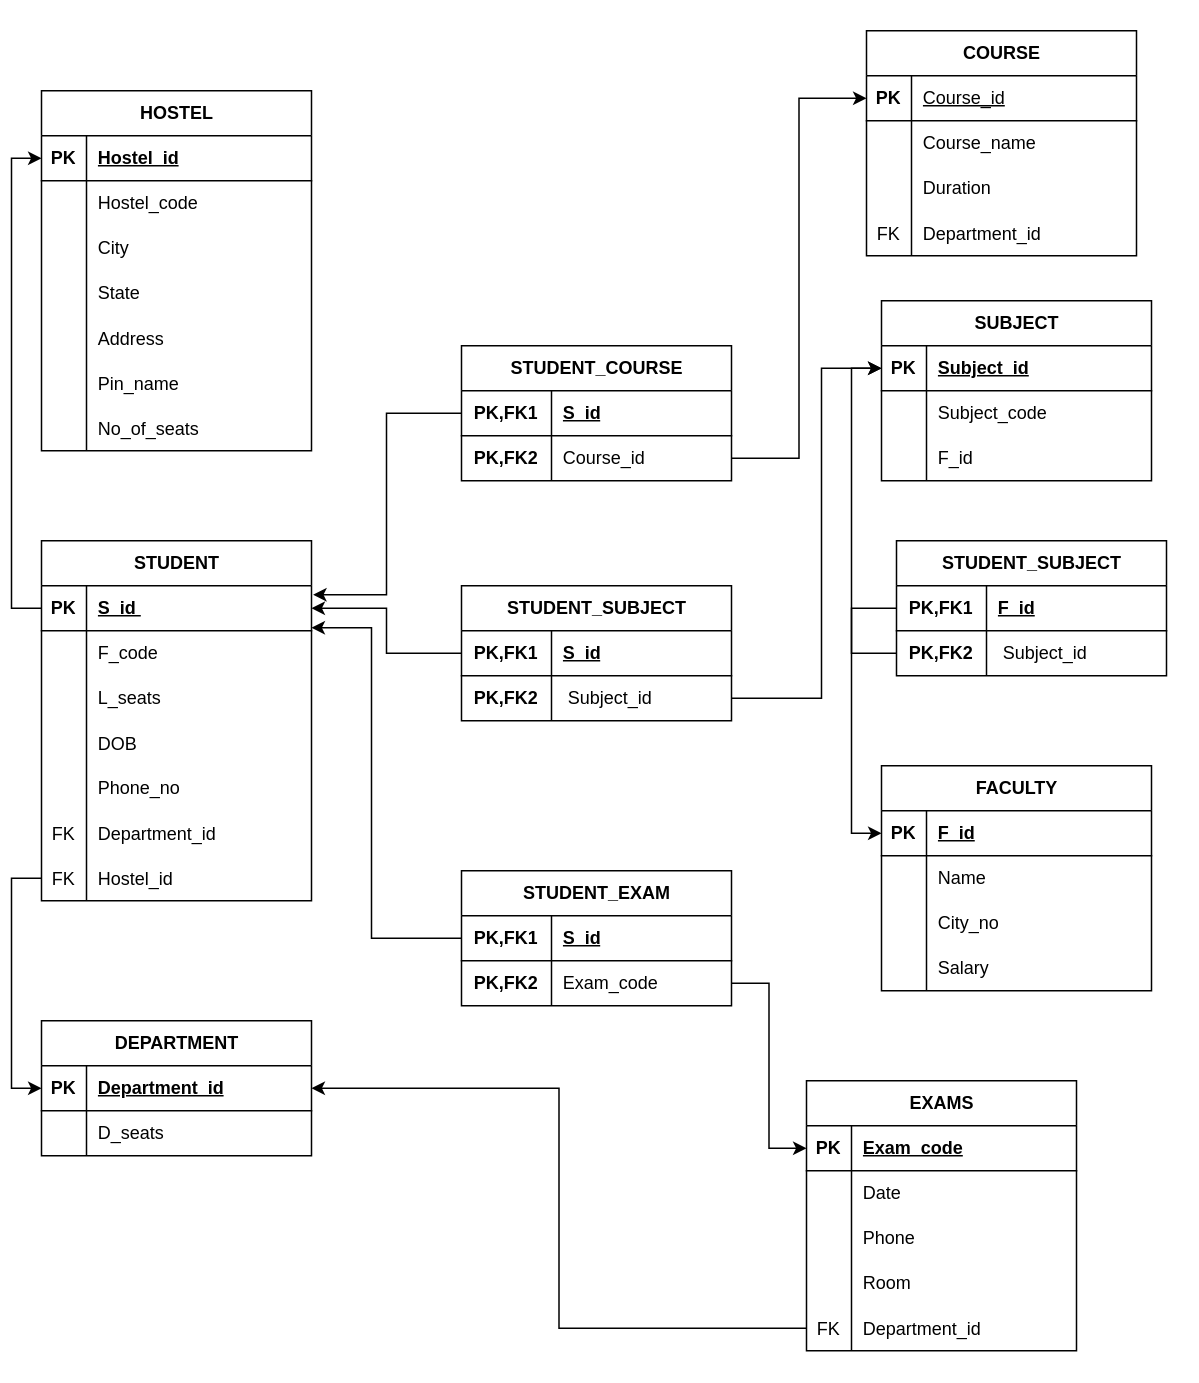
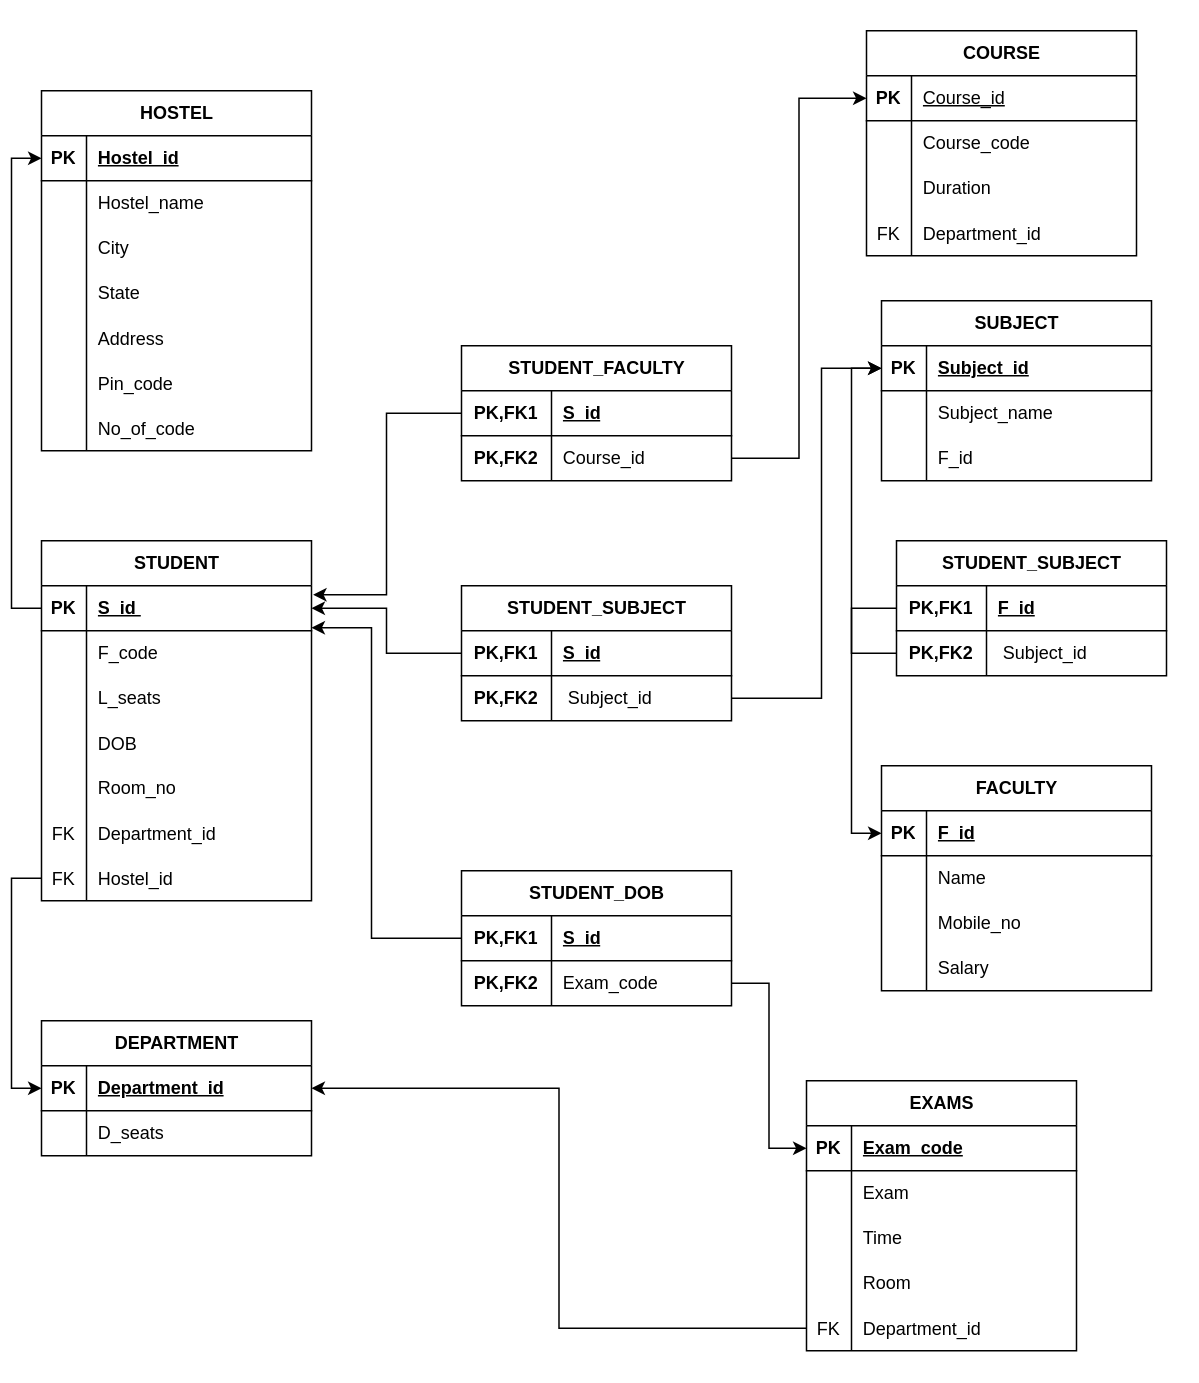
node "Course_name": label "Course_name" -> "Course_code"
node "Hostel_code": label "Hostel_code" -> "Hostel_name"
node "STUDENT_COURSE": label "STUDENT_COURSE" -> "STUDENT_FACULTY"
node "Pin_name": label "Pin_name" -> "Pin_code"
node "Subject_code": label "Subject_code" -> "Subject_name"
node "No_of_seats": label "No_of_seats" -> "No_of_code"
node "Phone_no": label "Phone_no" -> "Room_no"
node "STUDENT_EXAM": label "STUDENT_EXAM" -> "STUDENT_DOB"
node "City_no": label "City_no" -> "Mobile_no"
node "Date": label "Date" -> "Exam"
node "Phone": label "Phone" -> "Time"
